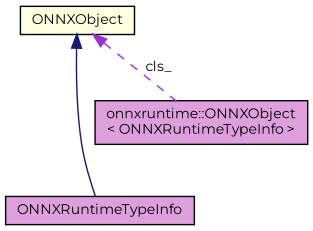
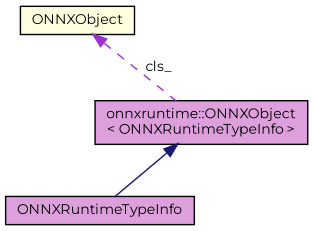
edge "ONNXRuntimeTypeInfo" -> "ONNXObject": now "ONNXRuntimeTypeInfo" -> "onnxruntime::ONNXObject < ONNXRuntimeTypeInfo >"
